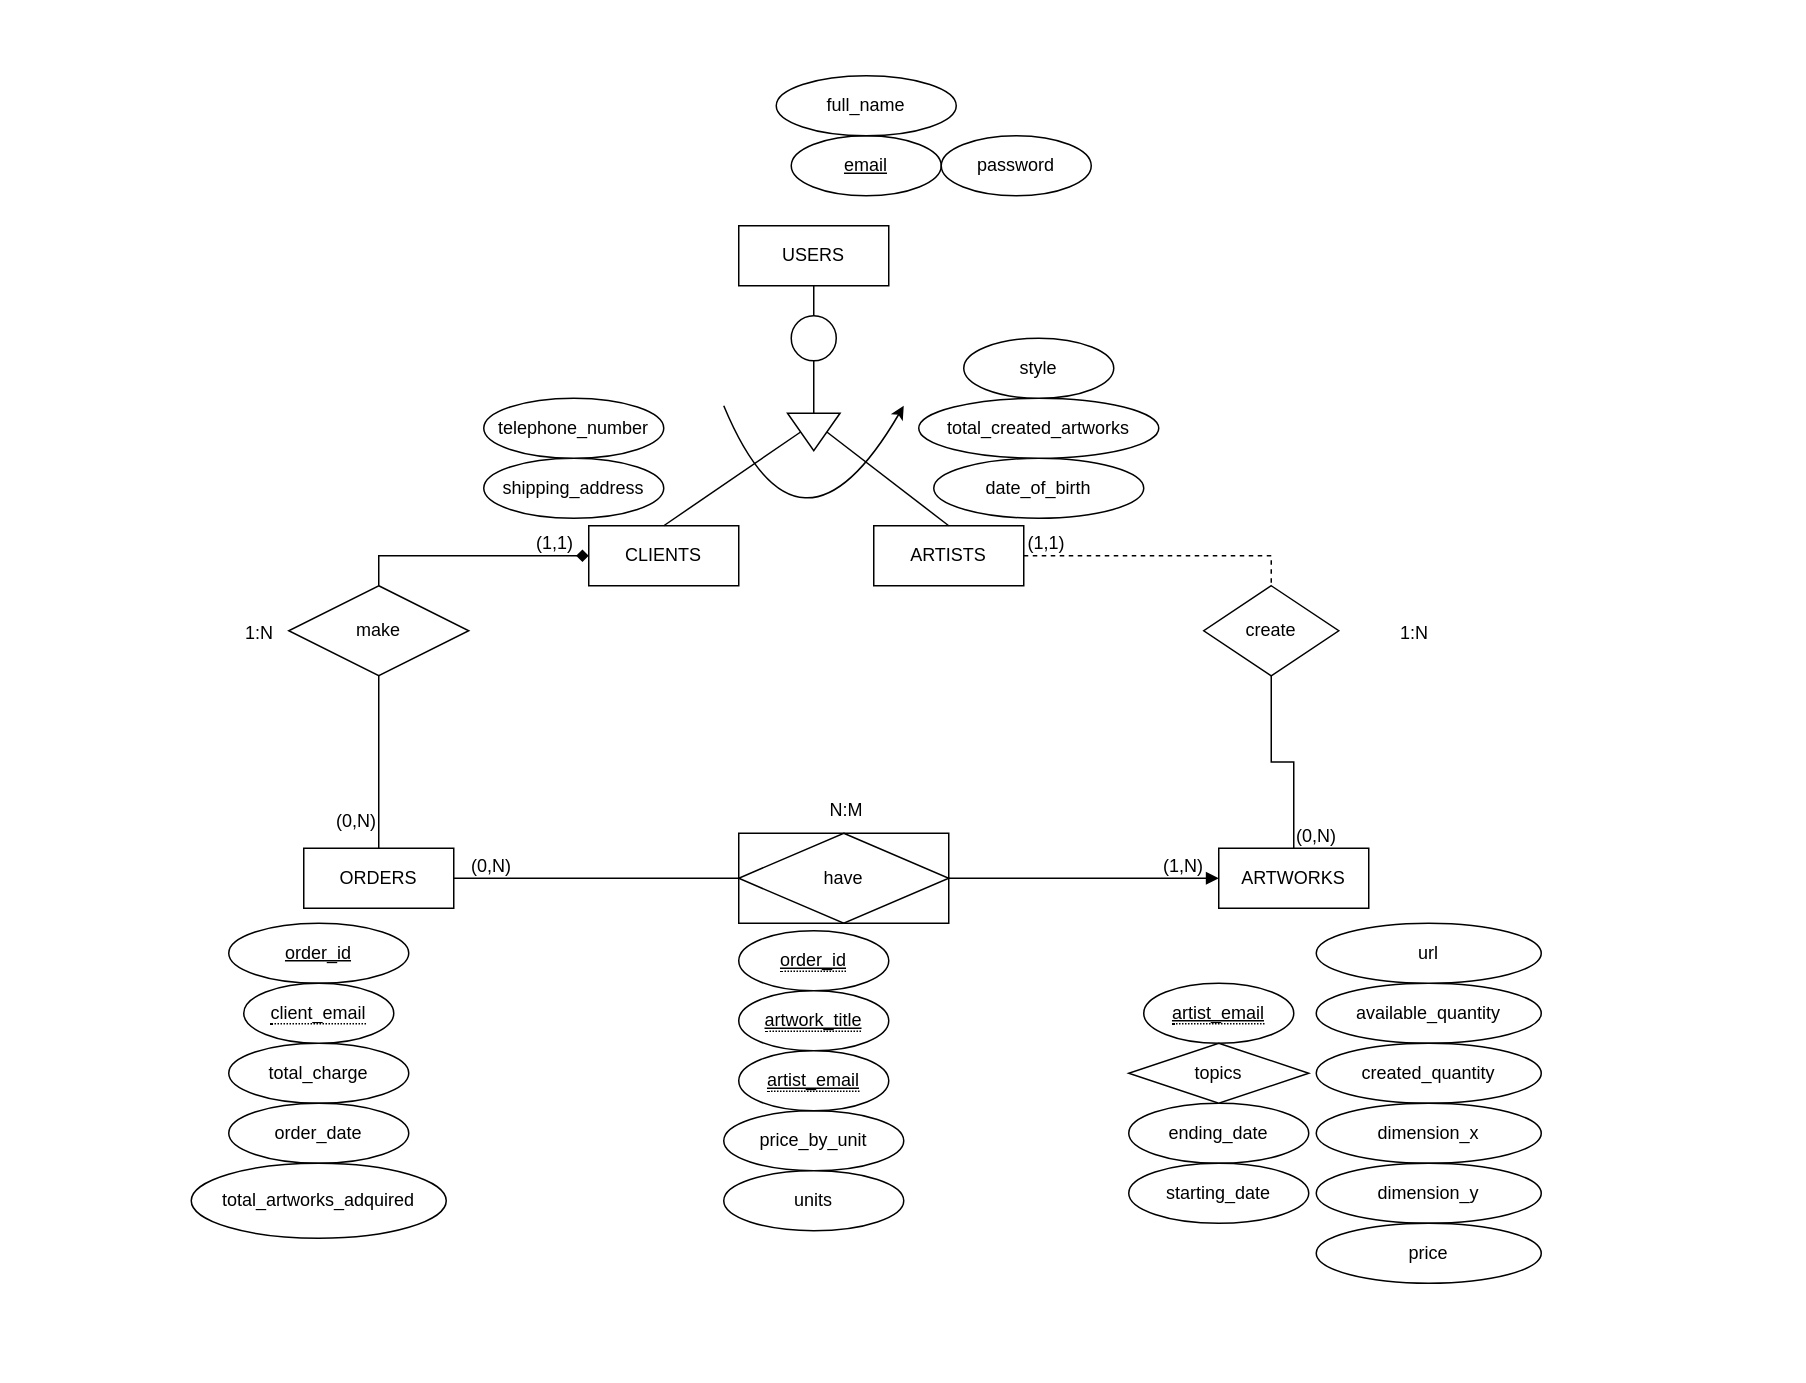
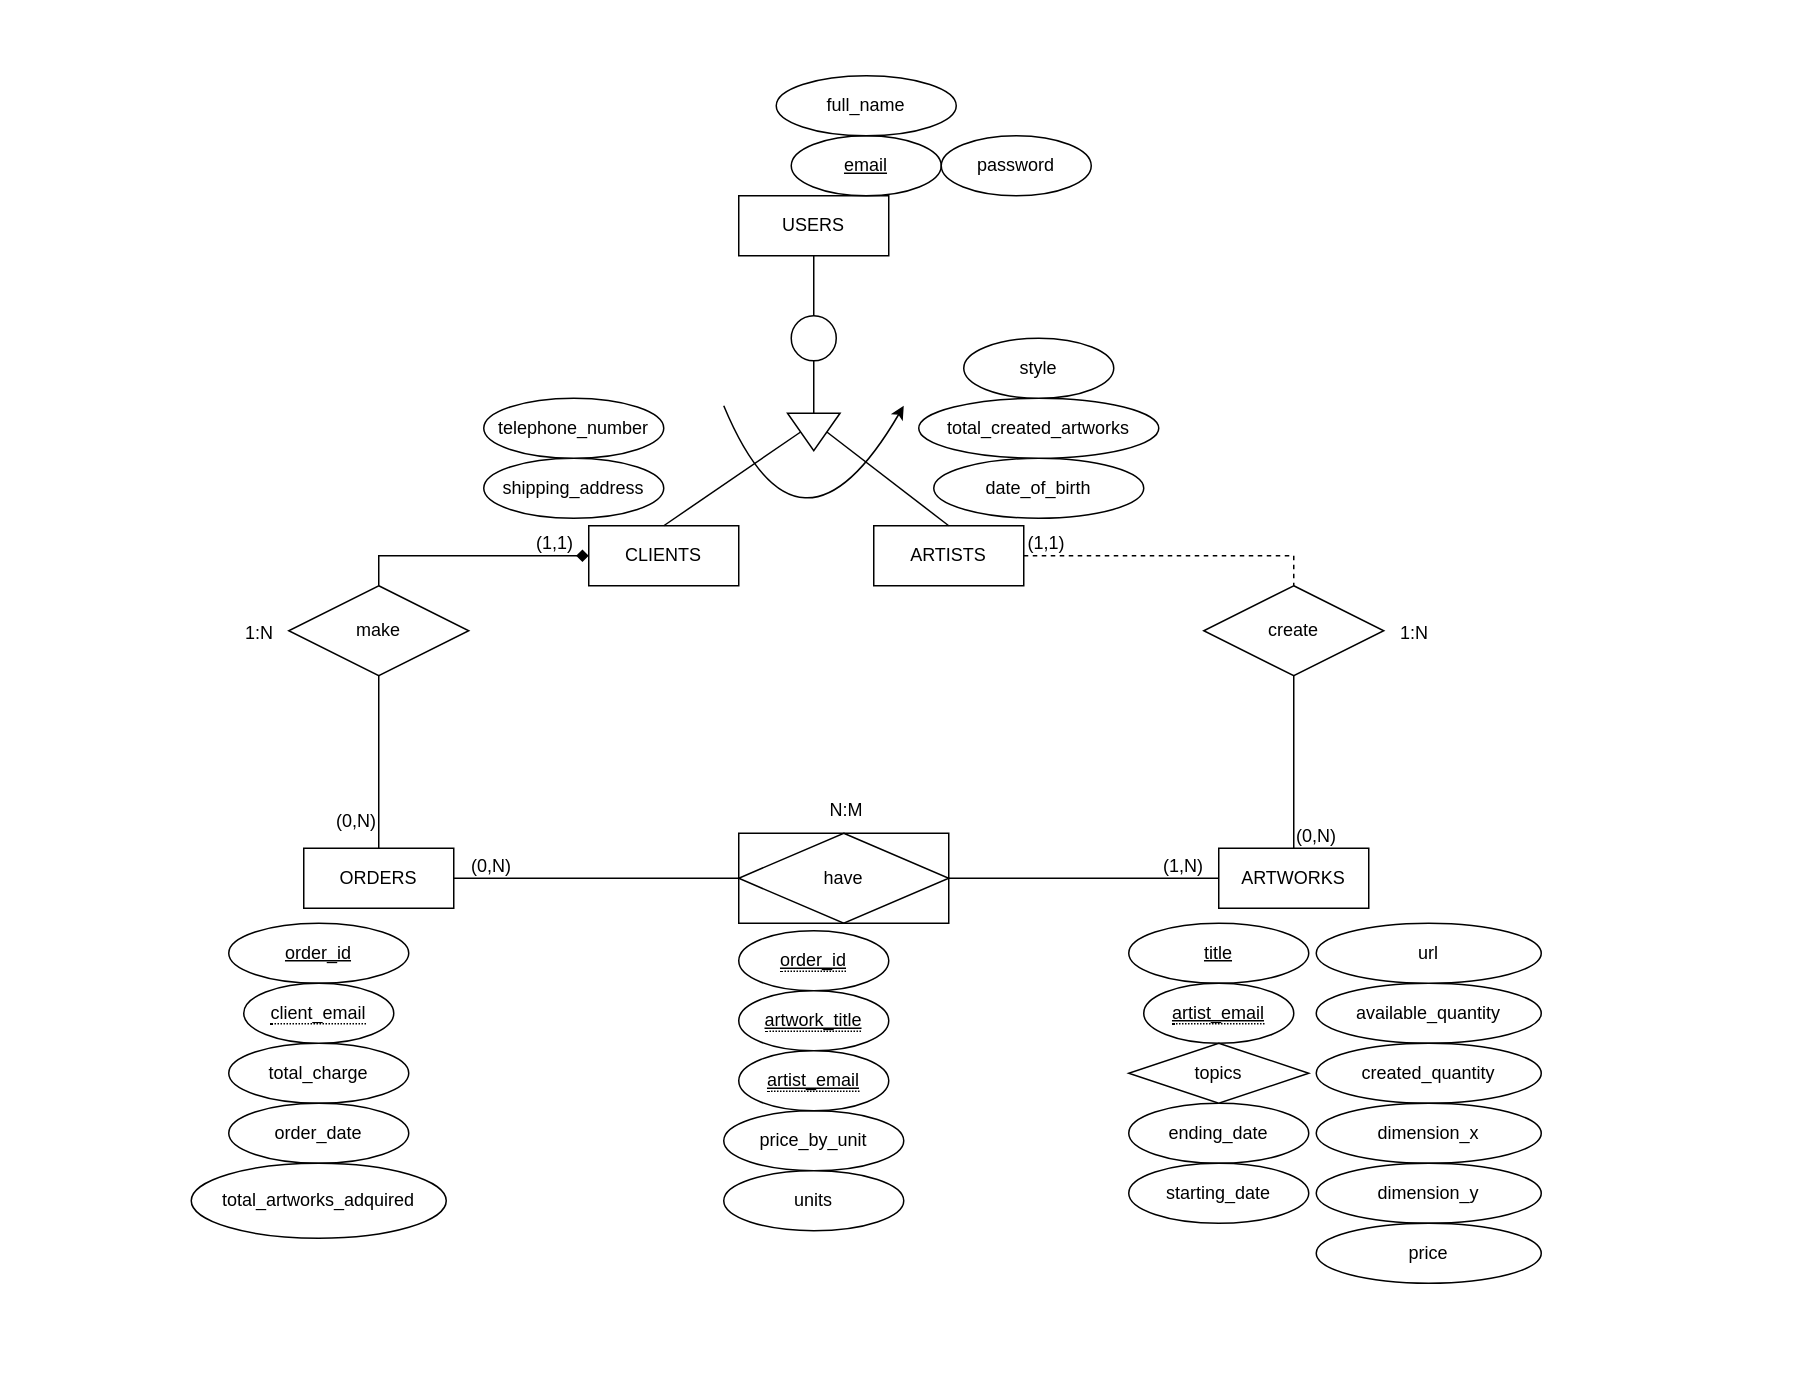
node "USERS": moved (814, 256) -> (814, 226)
node "create": size 135x90 -> 180x90
edge "have" -> "ARTWORKS": arrowhead block -> none
node "title": added
